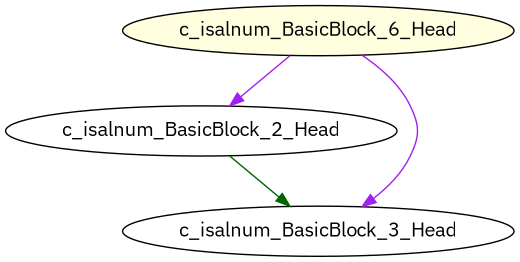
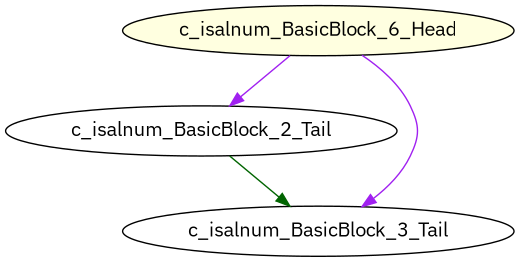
node "c_isalnum_BasicBlock_2_Head": label "c_isalnum_BasicBlock_2_Head" -> "c_isalnum_BasicBlock_2_Tail"
node "c_isalnum_BasicBlock_3_Head": label "c_isalnum_BasicBlock_3_Head" -> "c_isalnum_BasicBlock_3_Tail"
